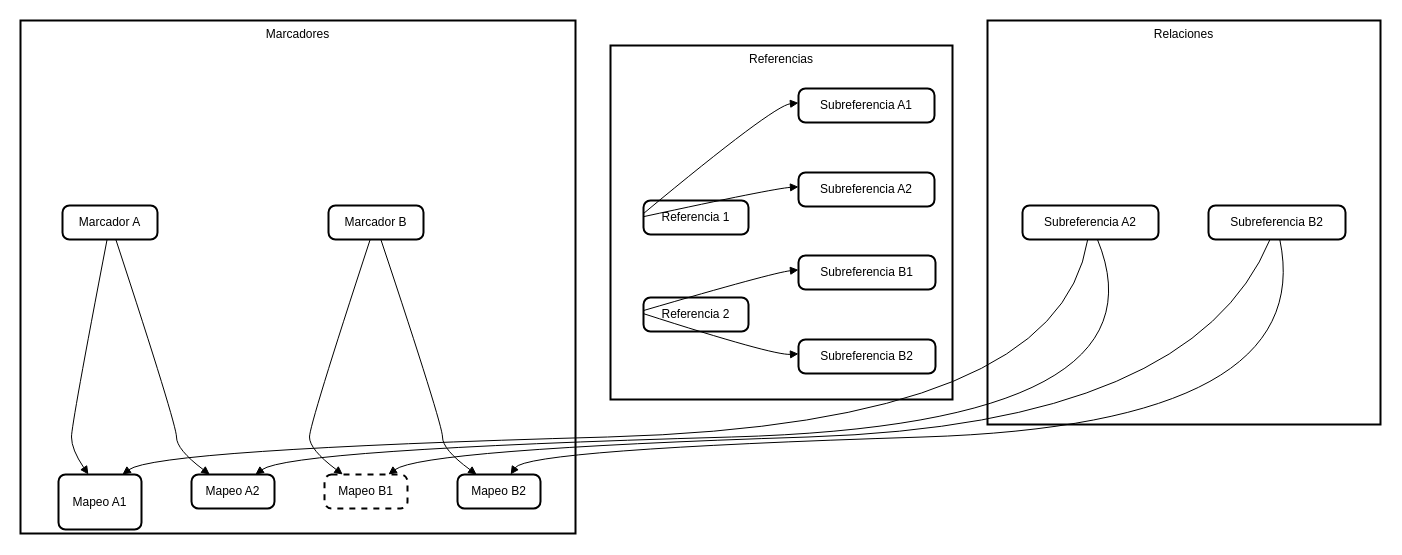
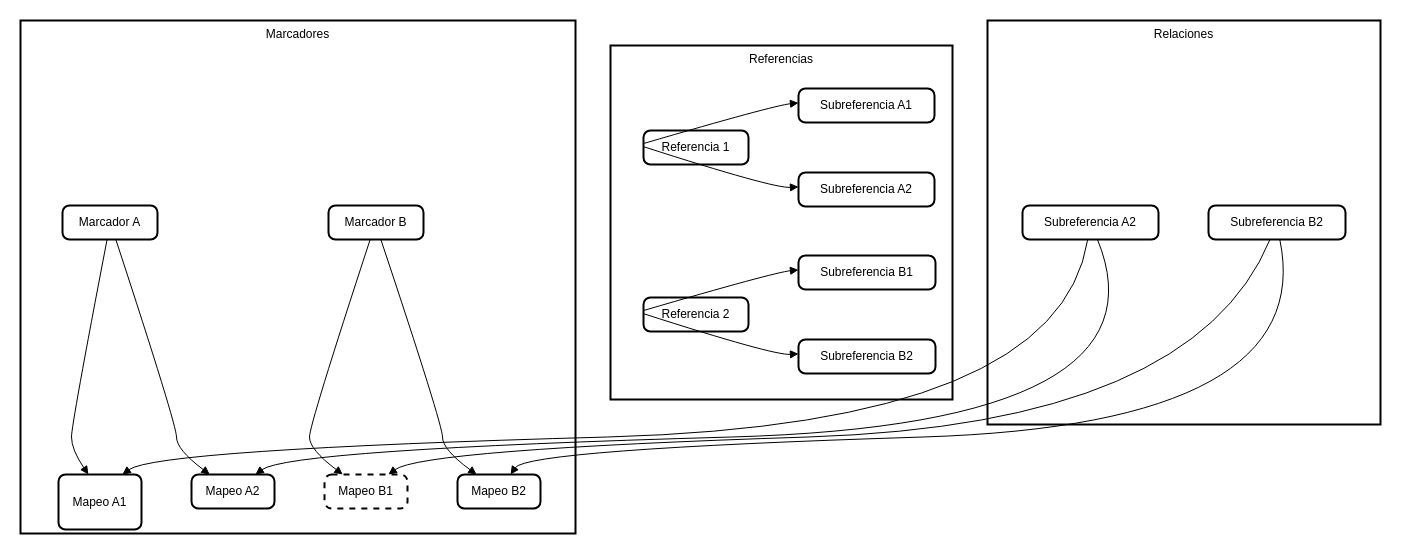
node "Referencia 1": moved (696, 218) -> (696, 148)
